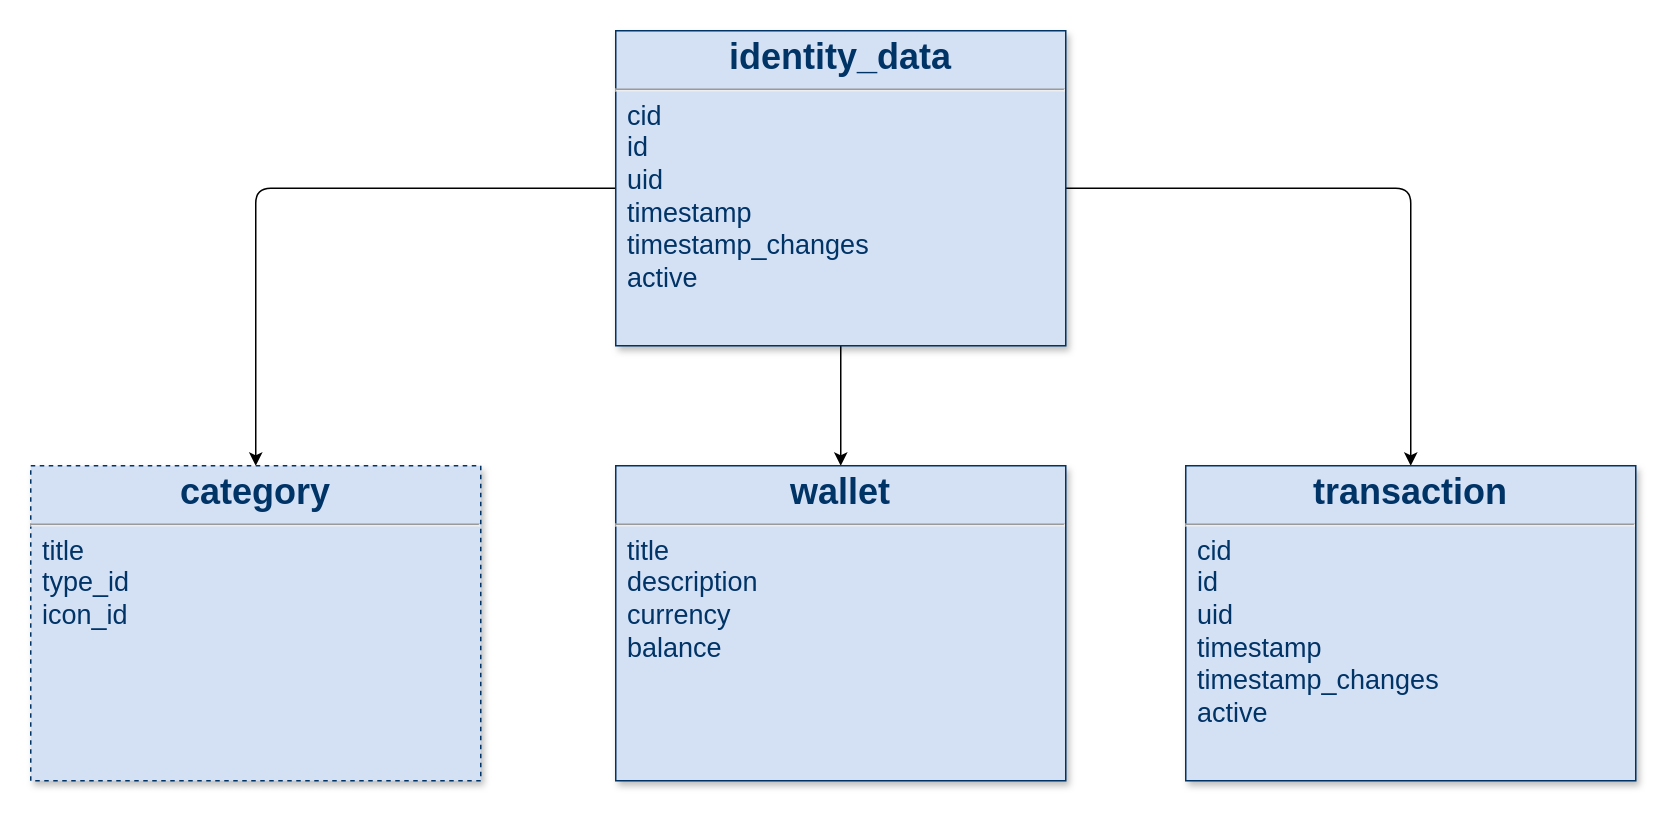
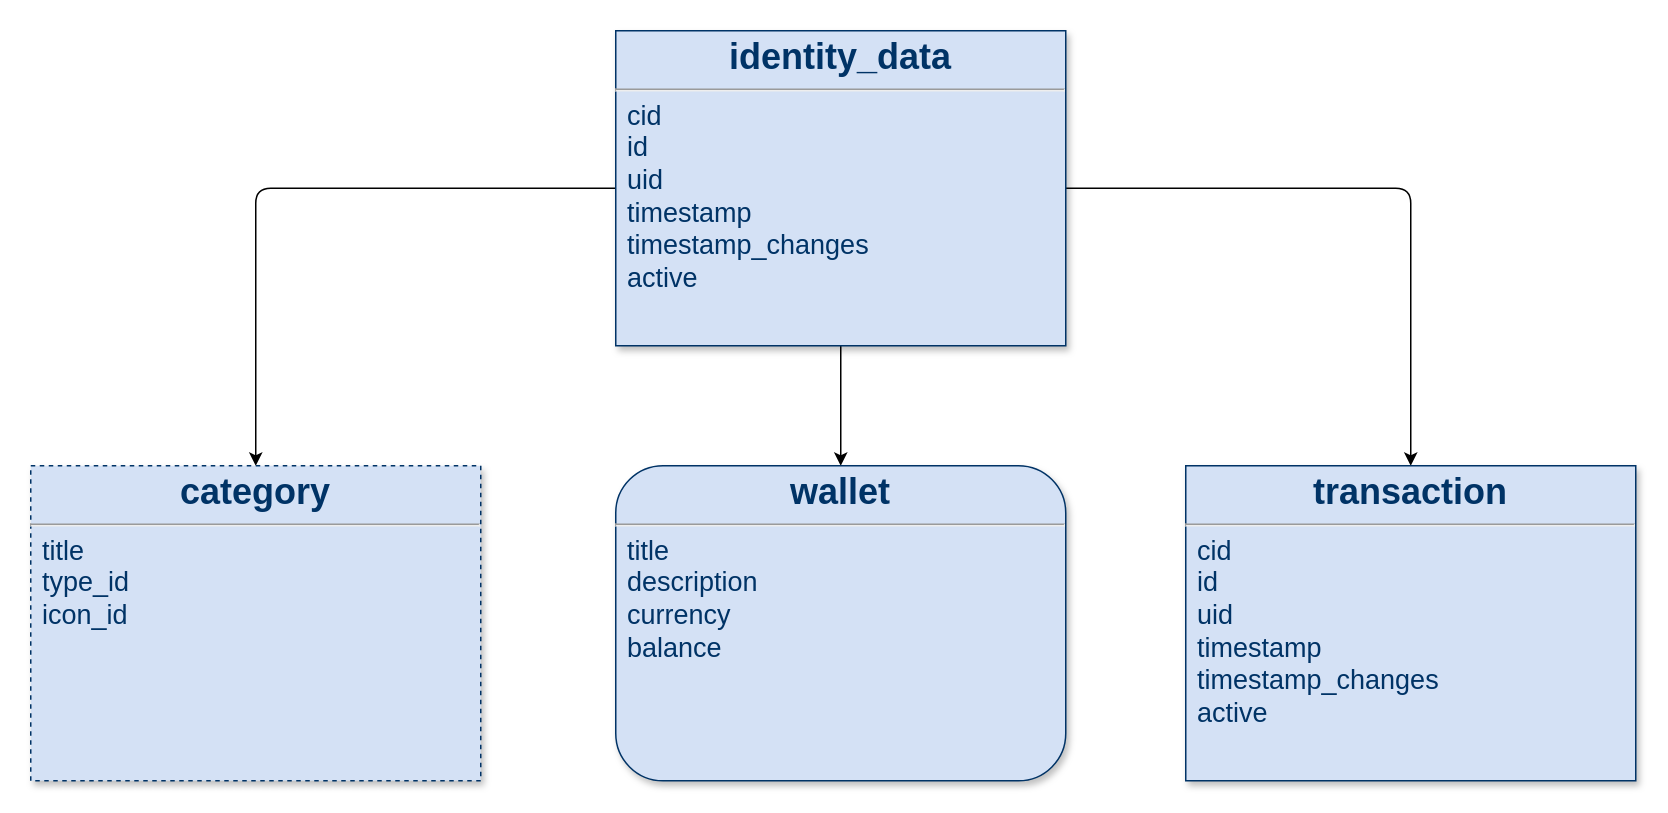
node "wallet title description currency balance": shape rectangle -> rounded rectangle
